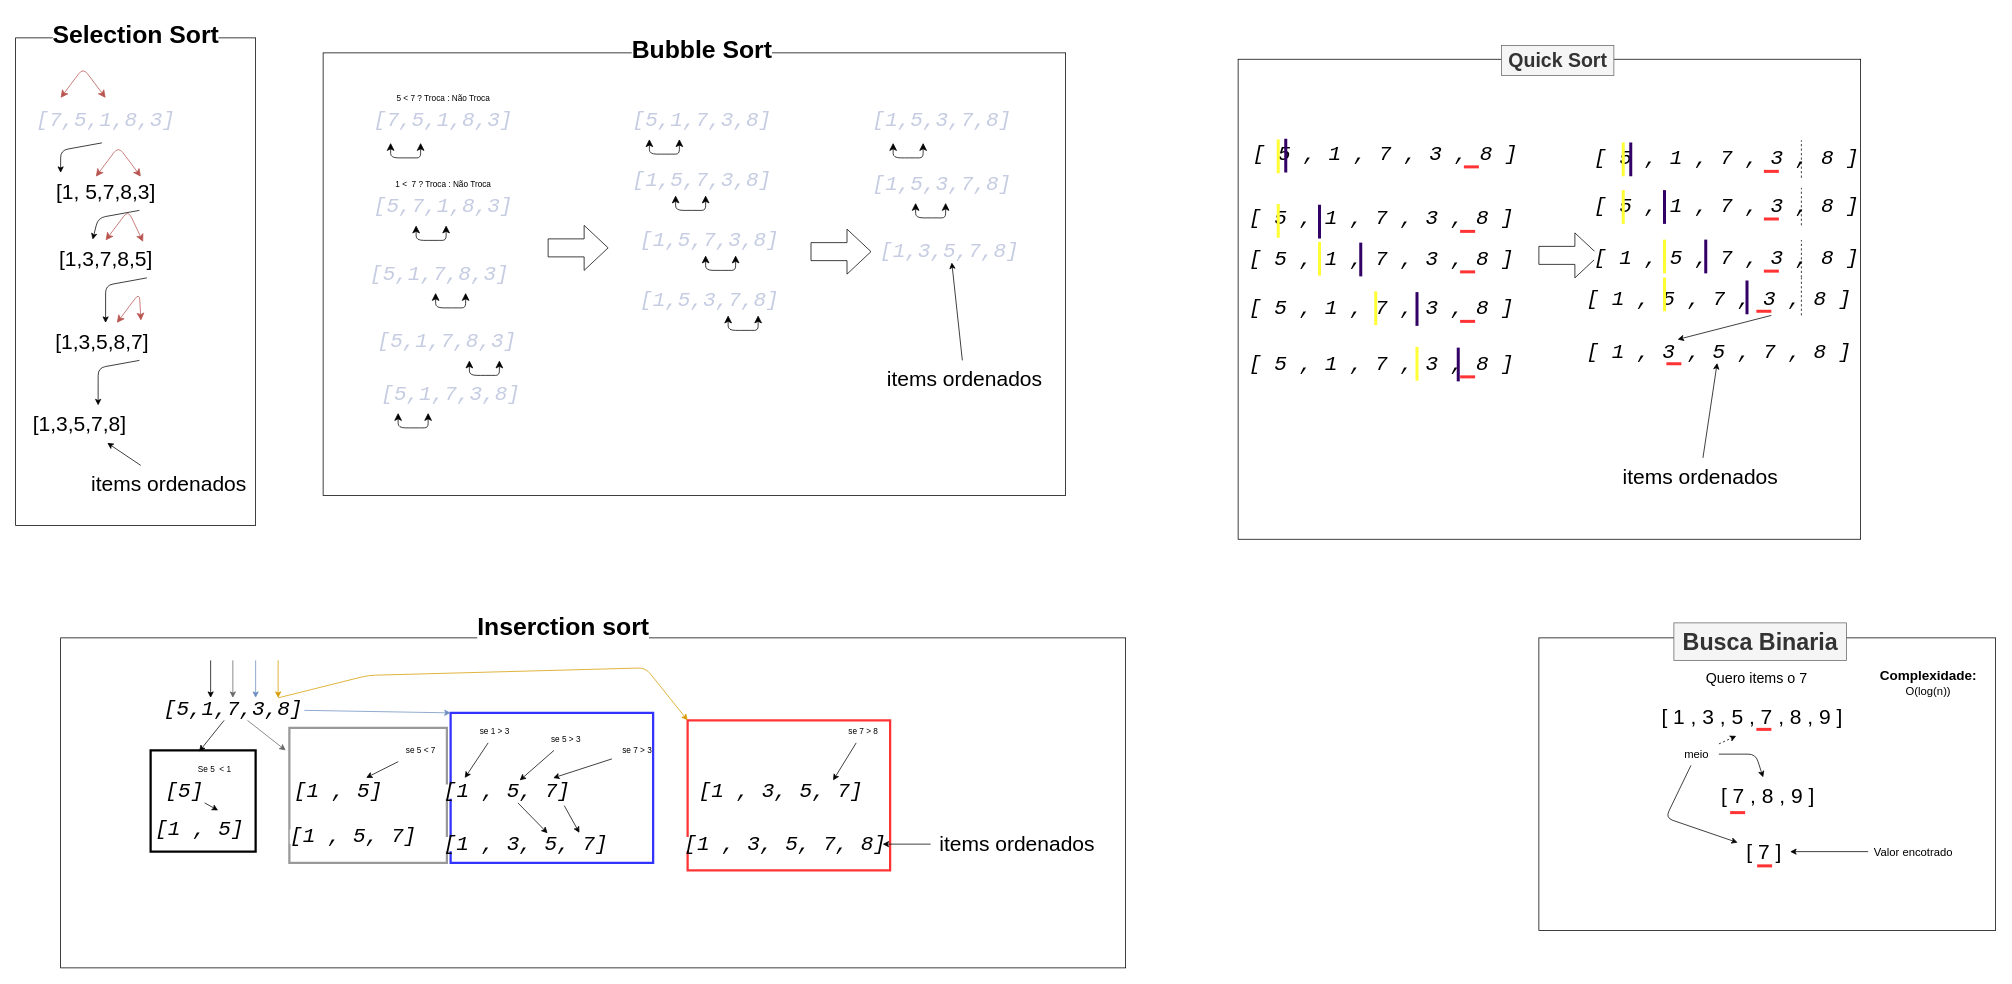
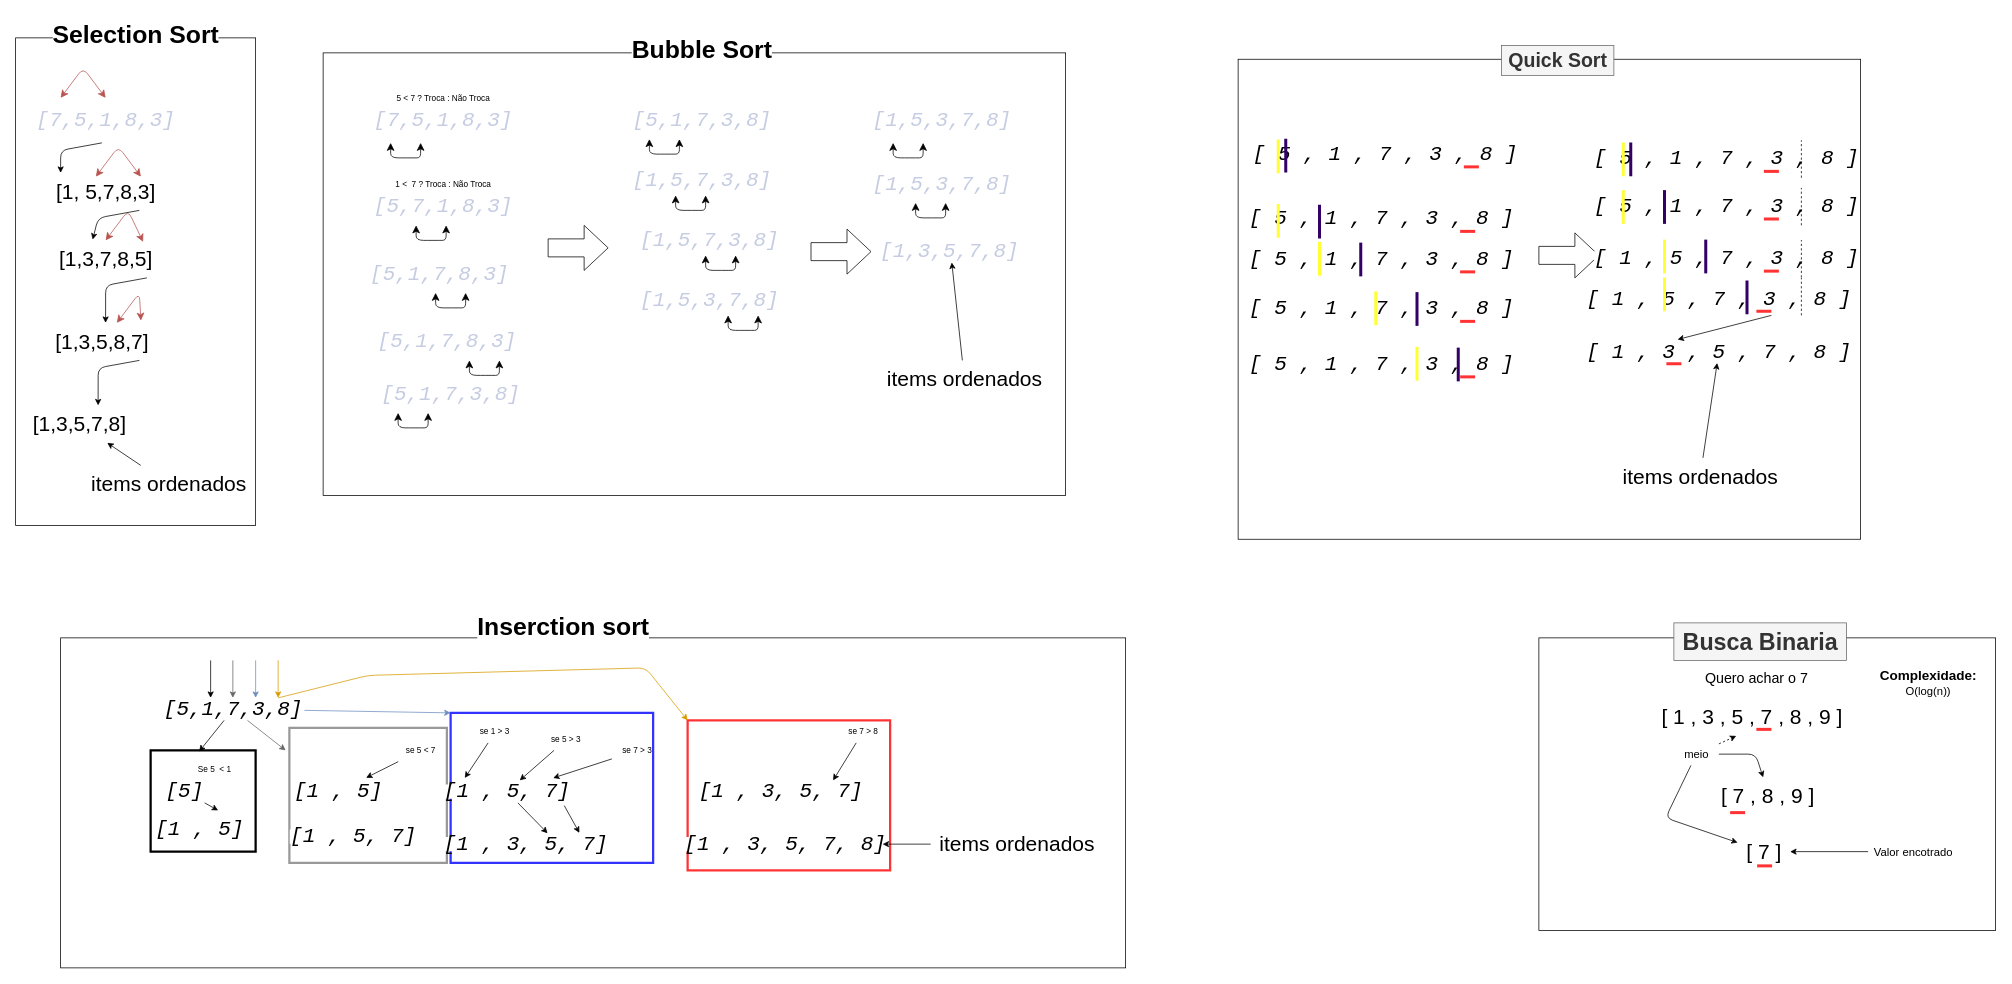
node "Quero items o 7": label "Quero items o 7" -> "Quero achar o 7"
